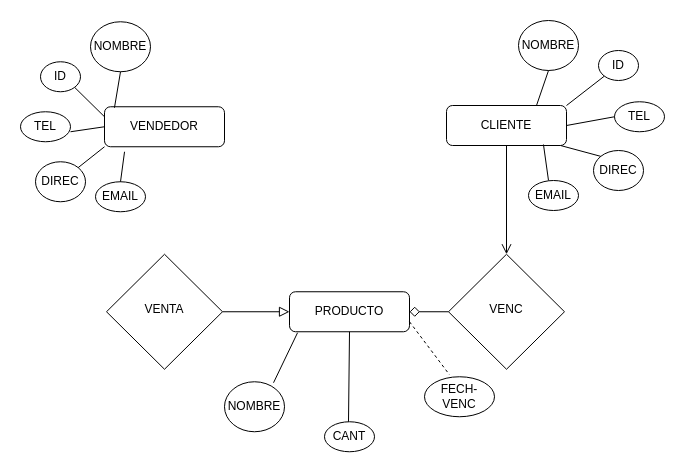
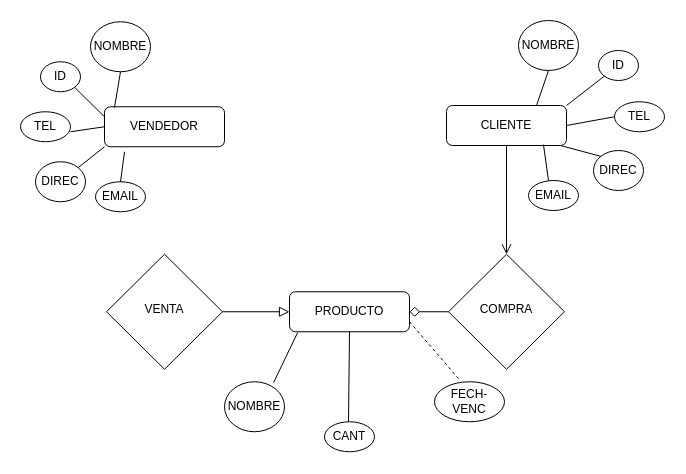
node "VENC": label "VENC" -> "COMPRA"
node "FECH- VENC": moved (460, 397) -> (470, 402)
